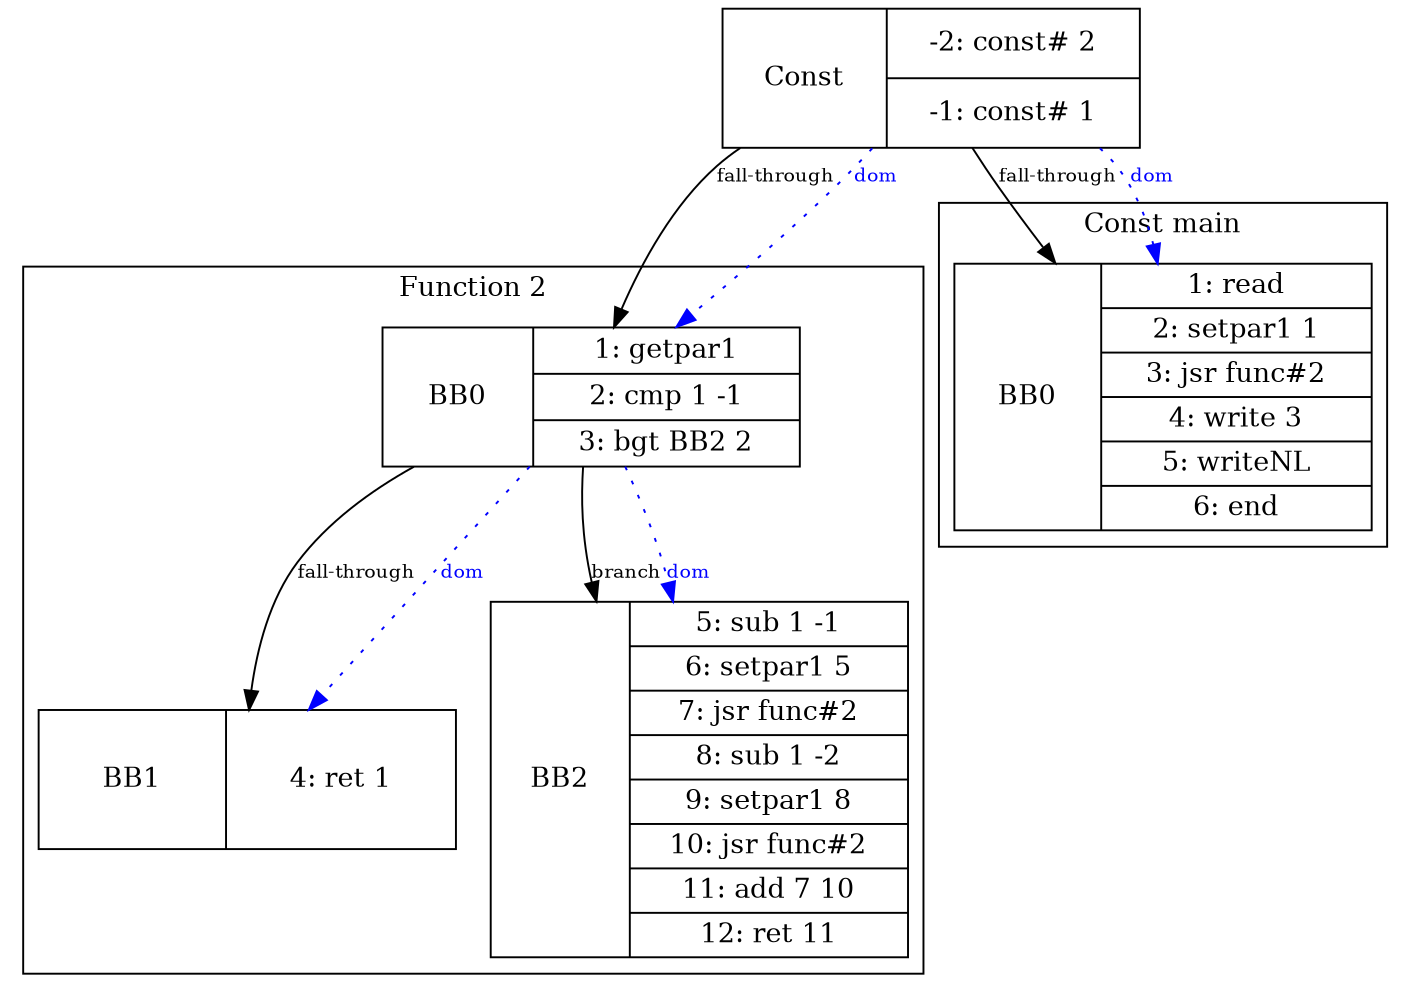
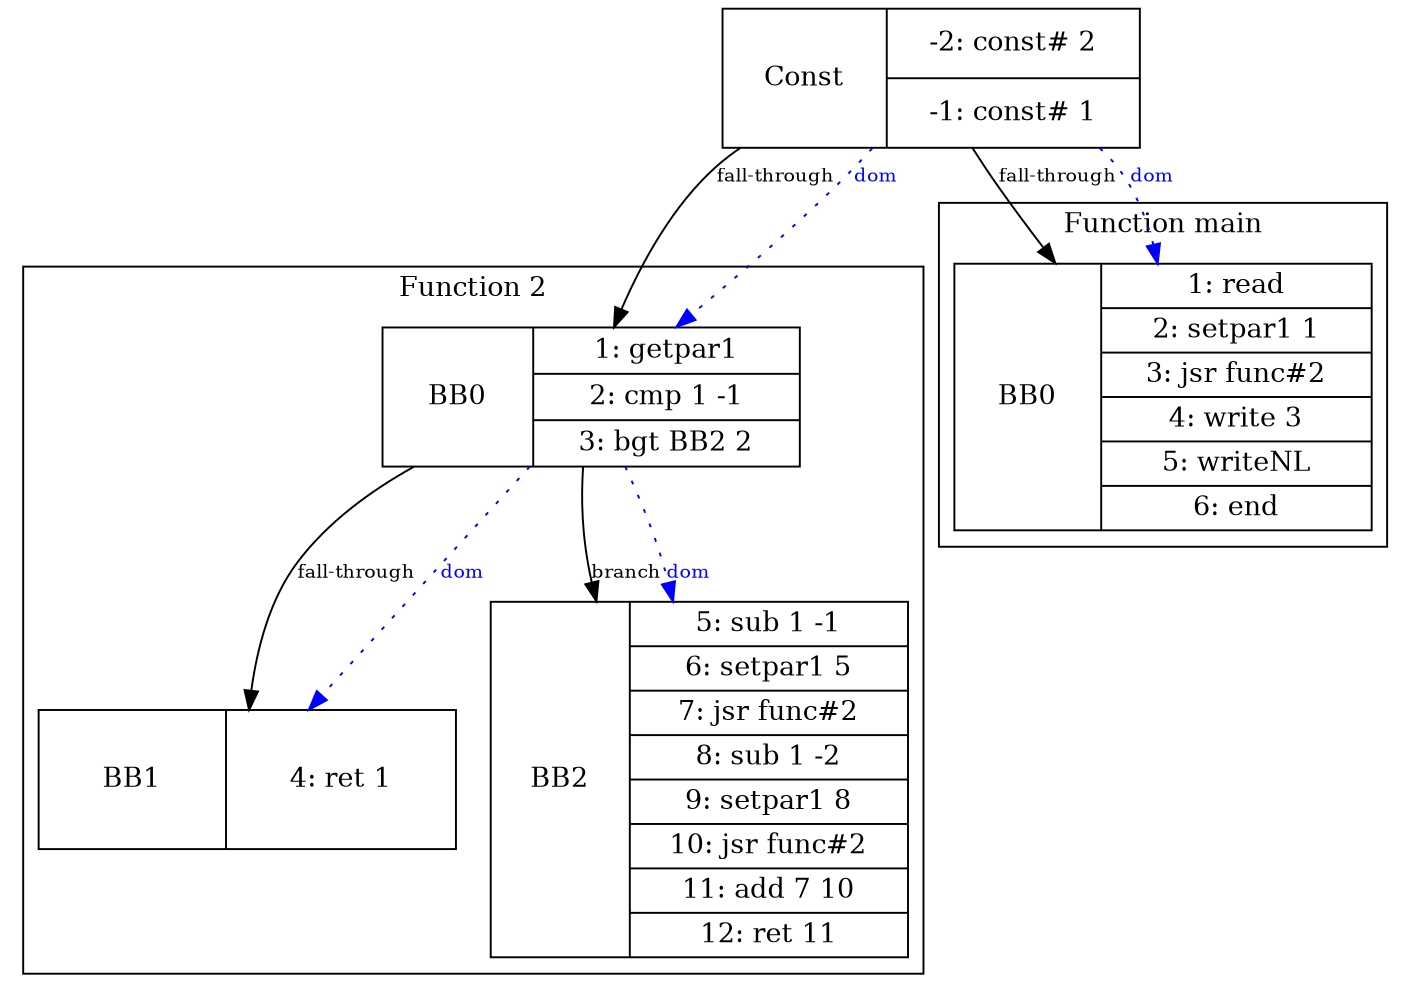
cluster "Const main": label "Const main" -> "Function main"
